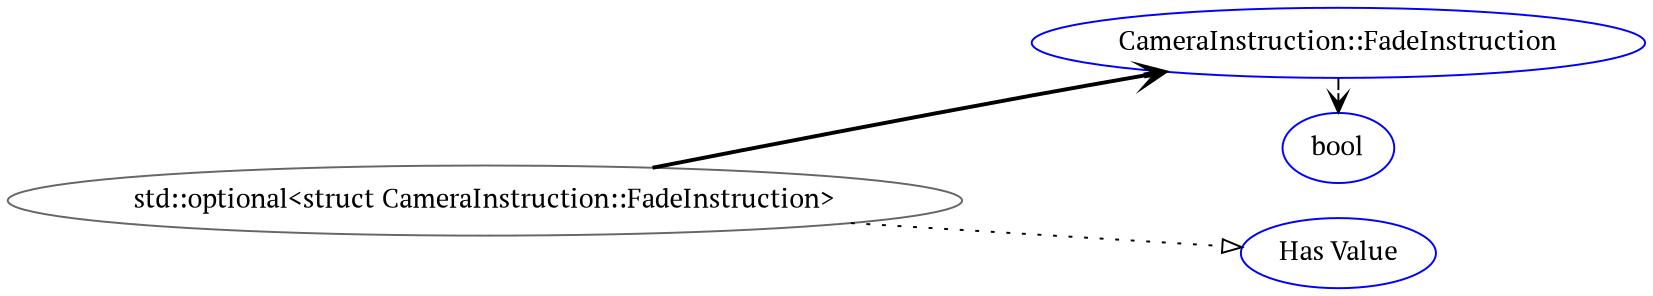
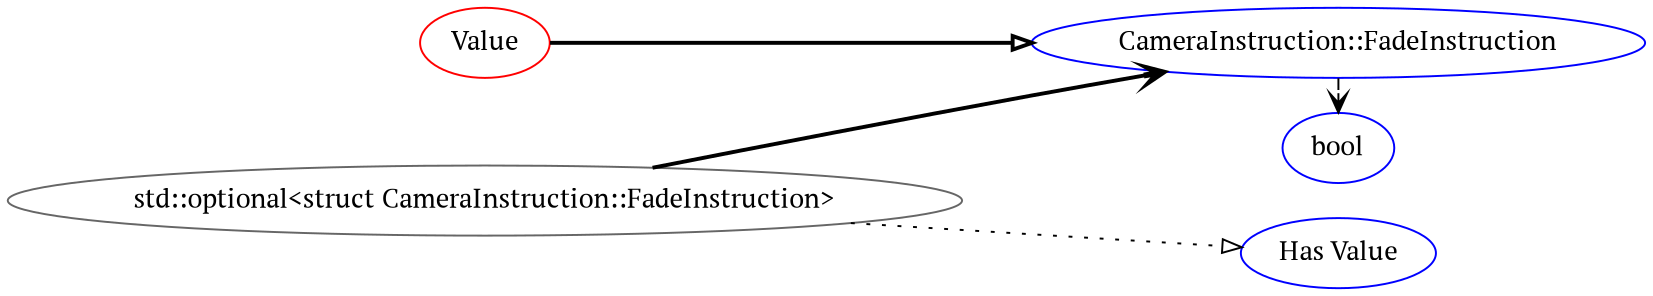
node "Value": added
